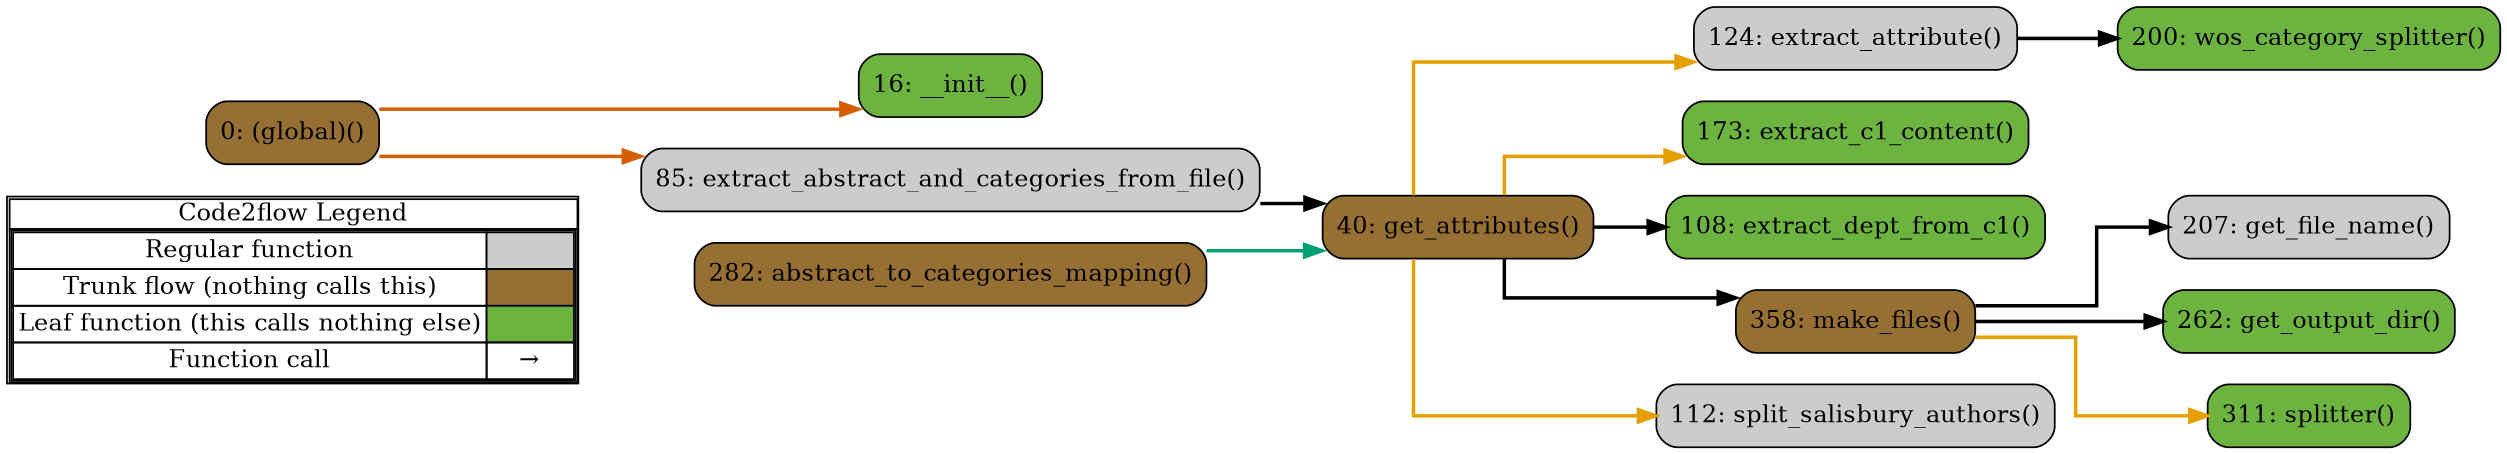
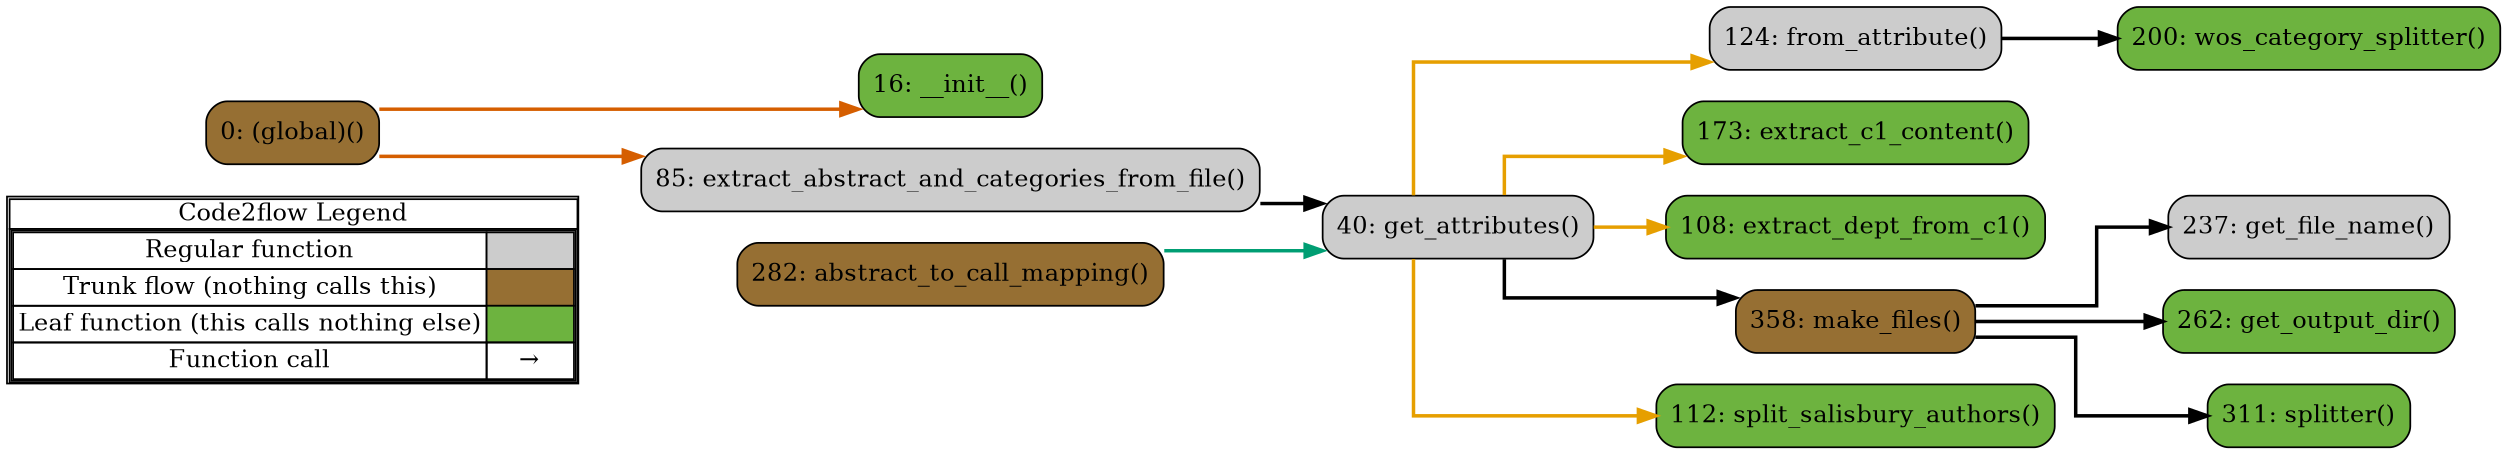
node "124: extract_attribute()": label "124: extract_attribute()" -> "124: from_attribute()"
node "40: get_attributes()": fillcolor #966f33 -> #cccccc
edge "40: get_attributes()" -> "108: extract_dept_from_c1()": color #000000 -> #e69f00
node "207: get_file_name()": label "207: get_file_name()" -> "237: get_file_name()"
node "282: abstract_to_categories_mapping()": label "282: abstract_to_categories_mapping()" -> "282: abstract_to_call_mapping()"
edge "358: make_files()" -> "311: splitter()": color #e69f00 -> #000000
node "112: split_salisbury_authors()": fillcolor #cccccc -> #6db33f
